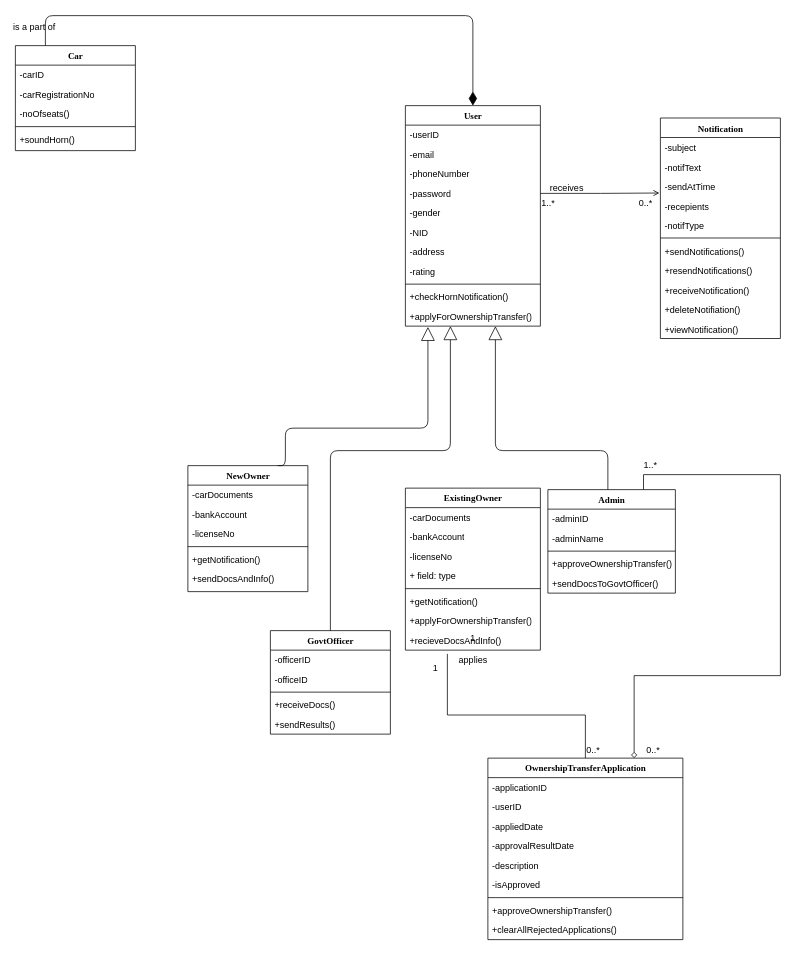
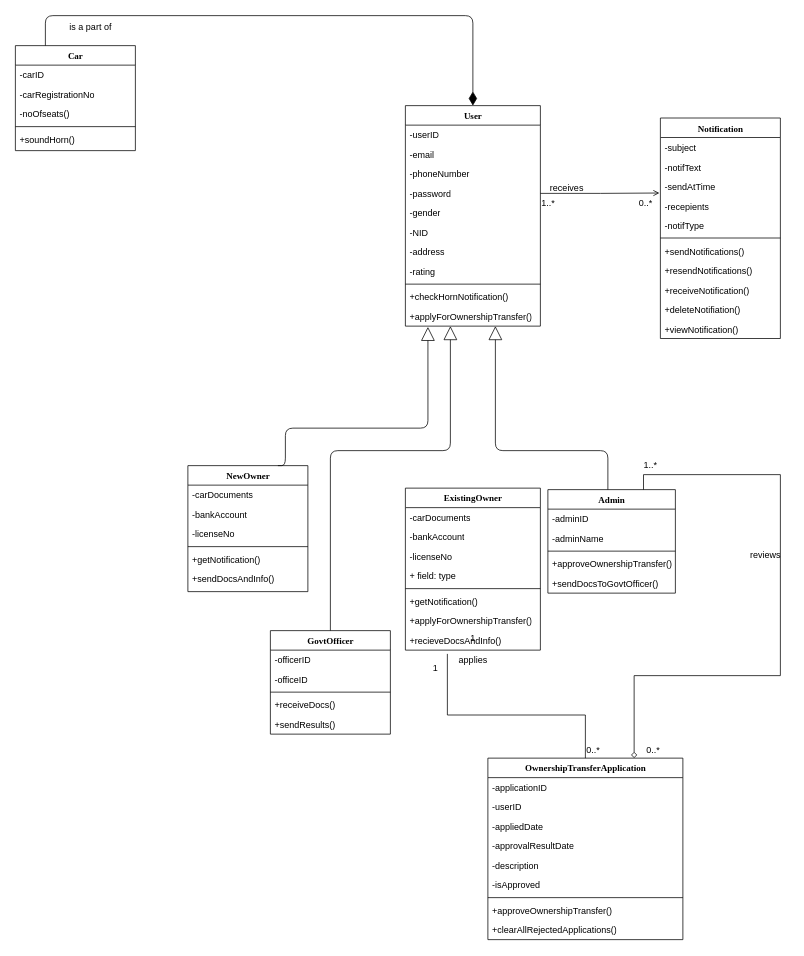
node "is a part of": moved (34, 27) -> (90, 27)
node "reviews": added
